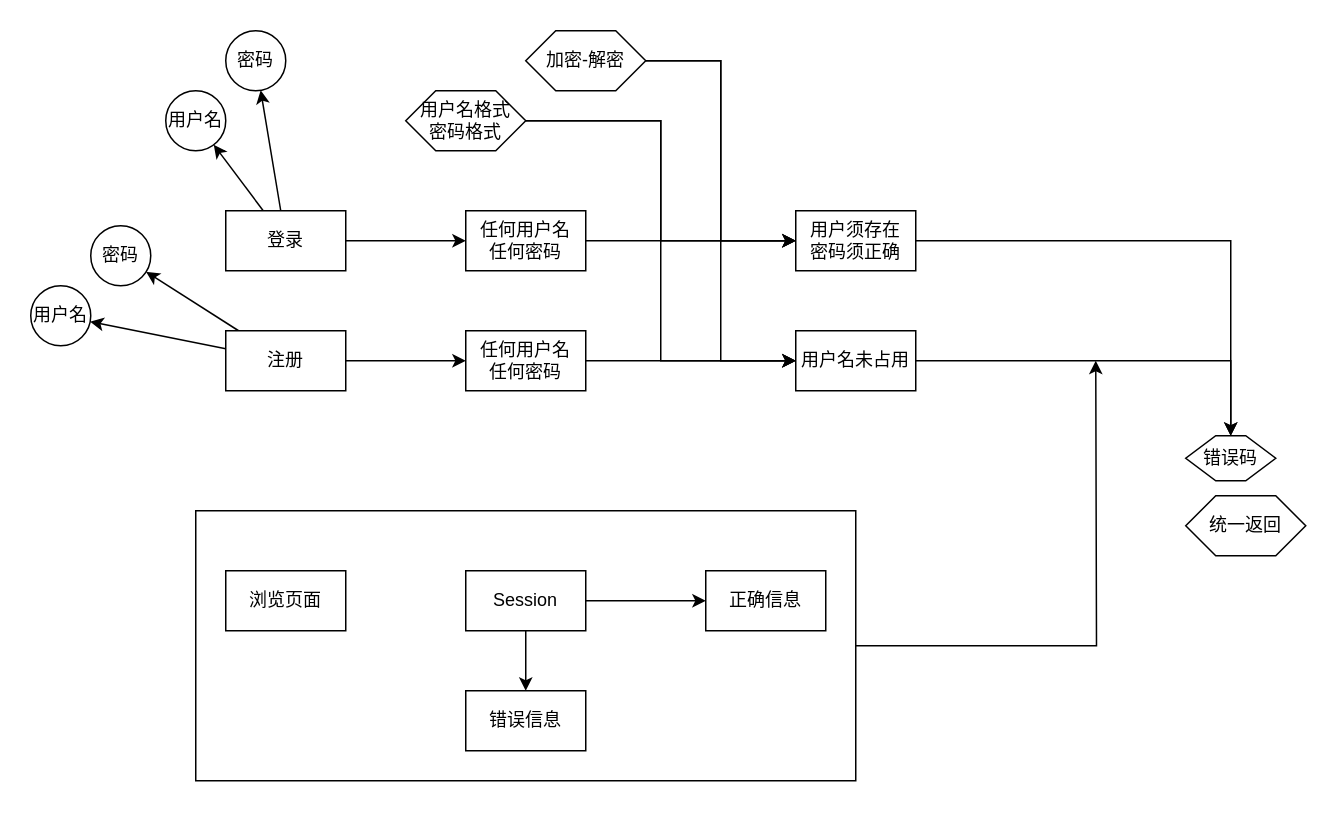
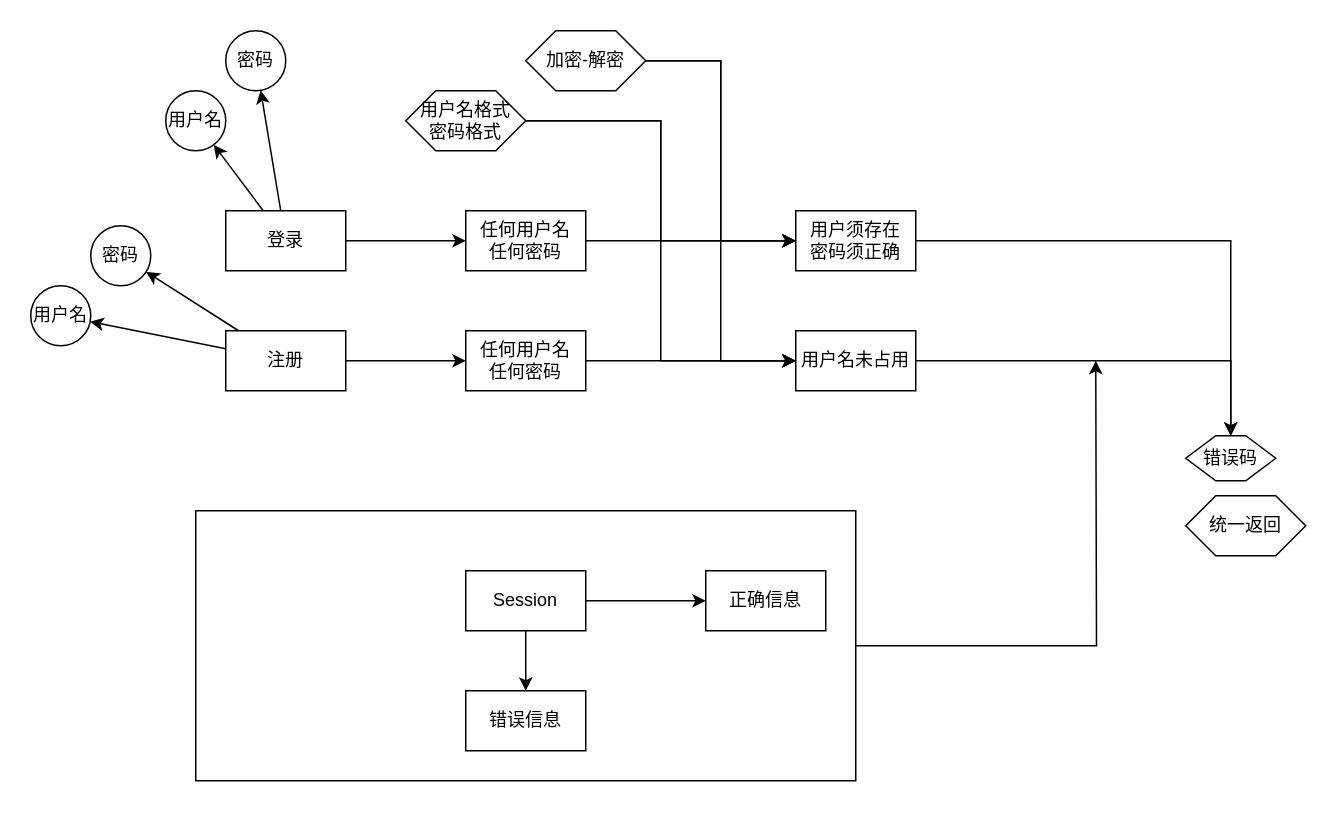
node "浏览页面": removed
